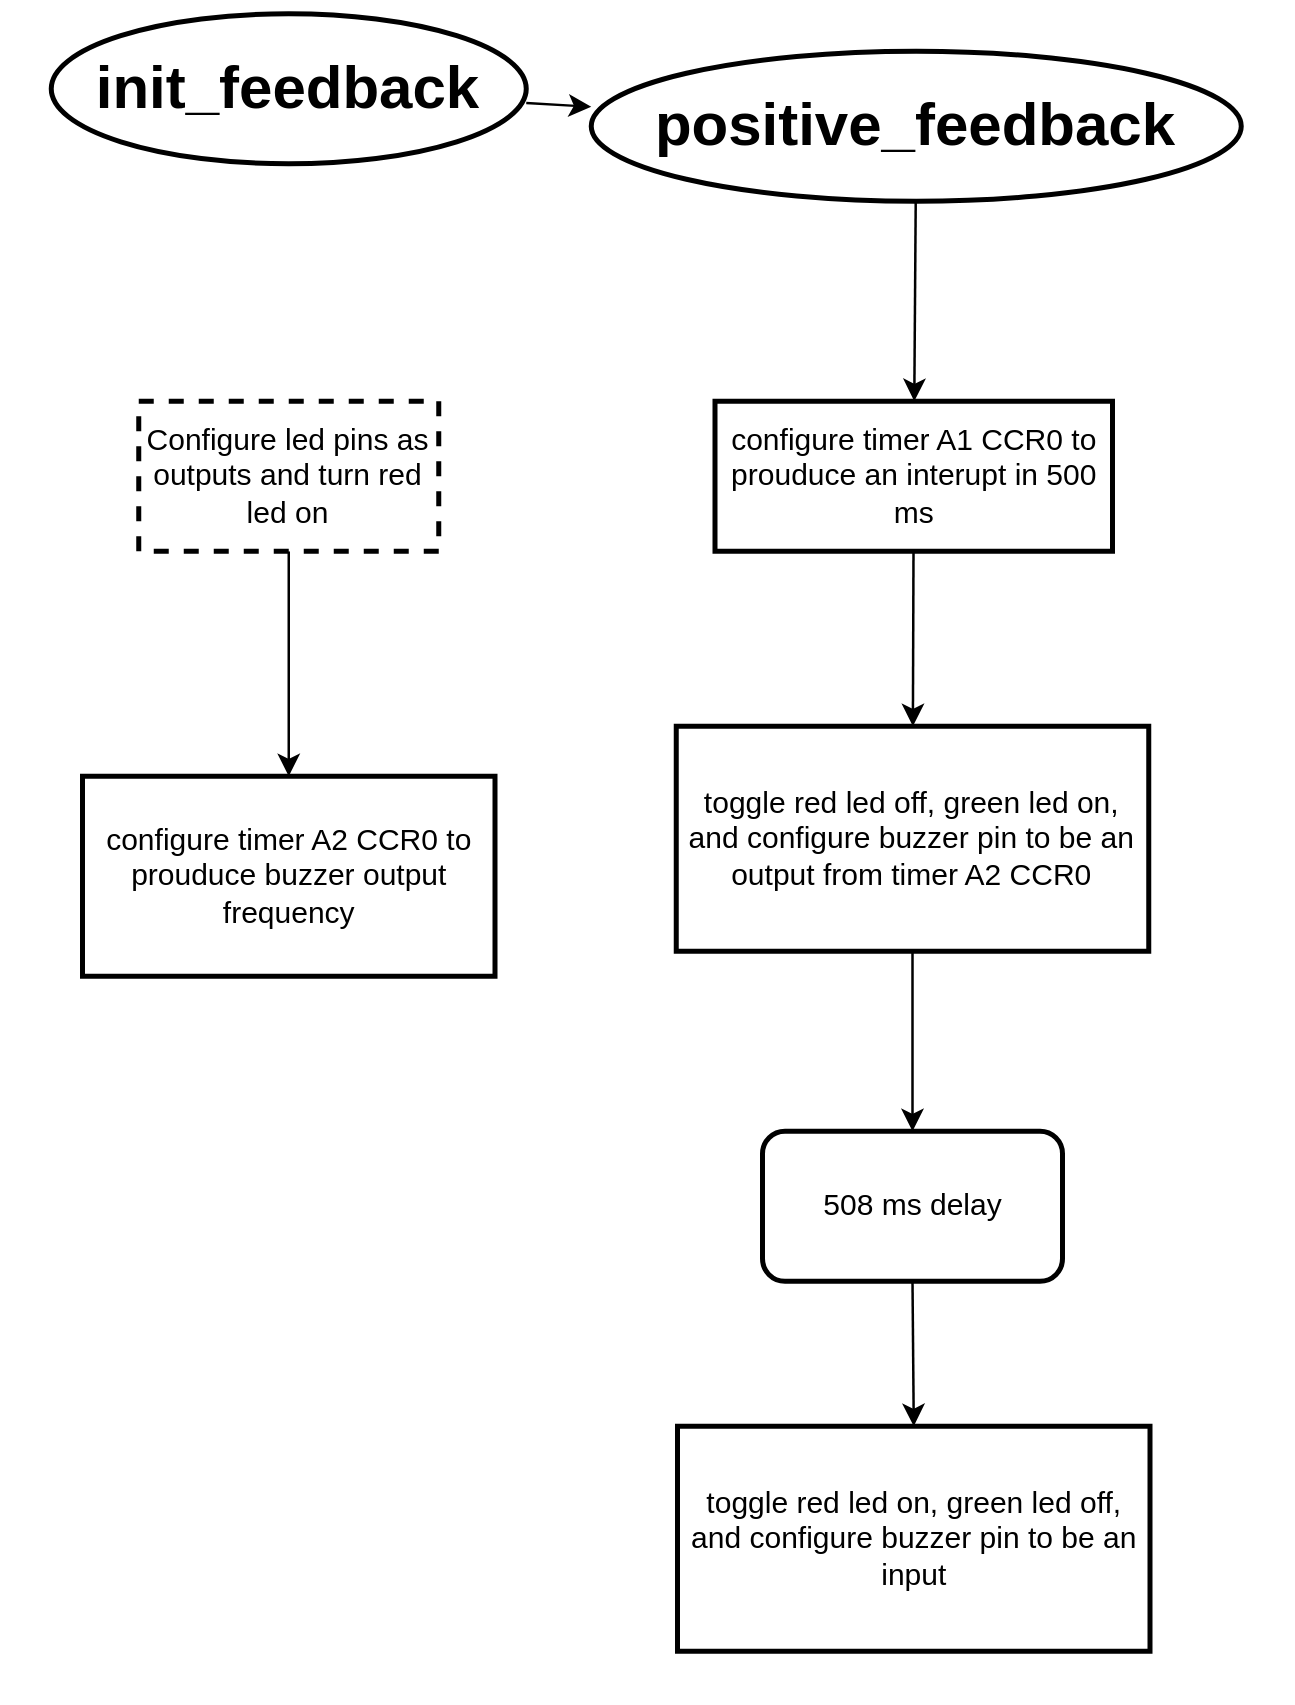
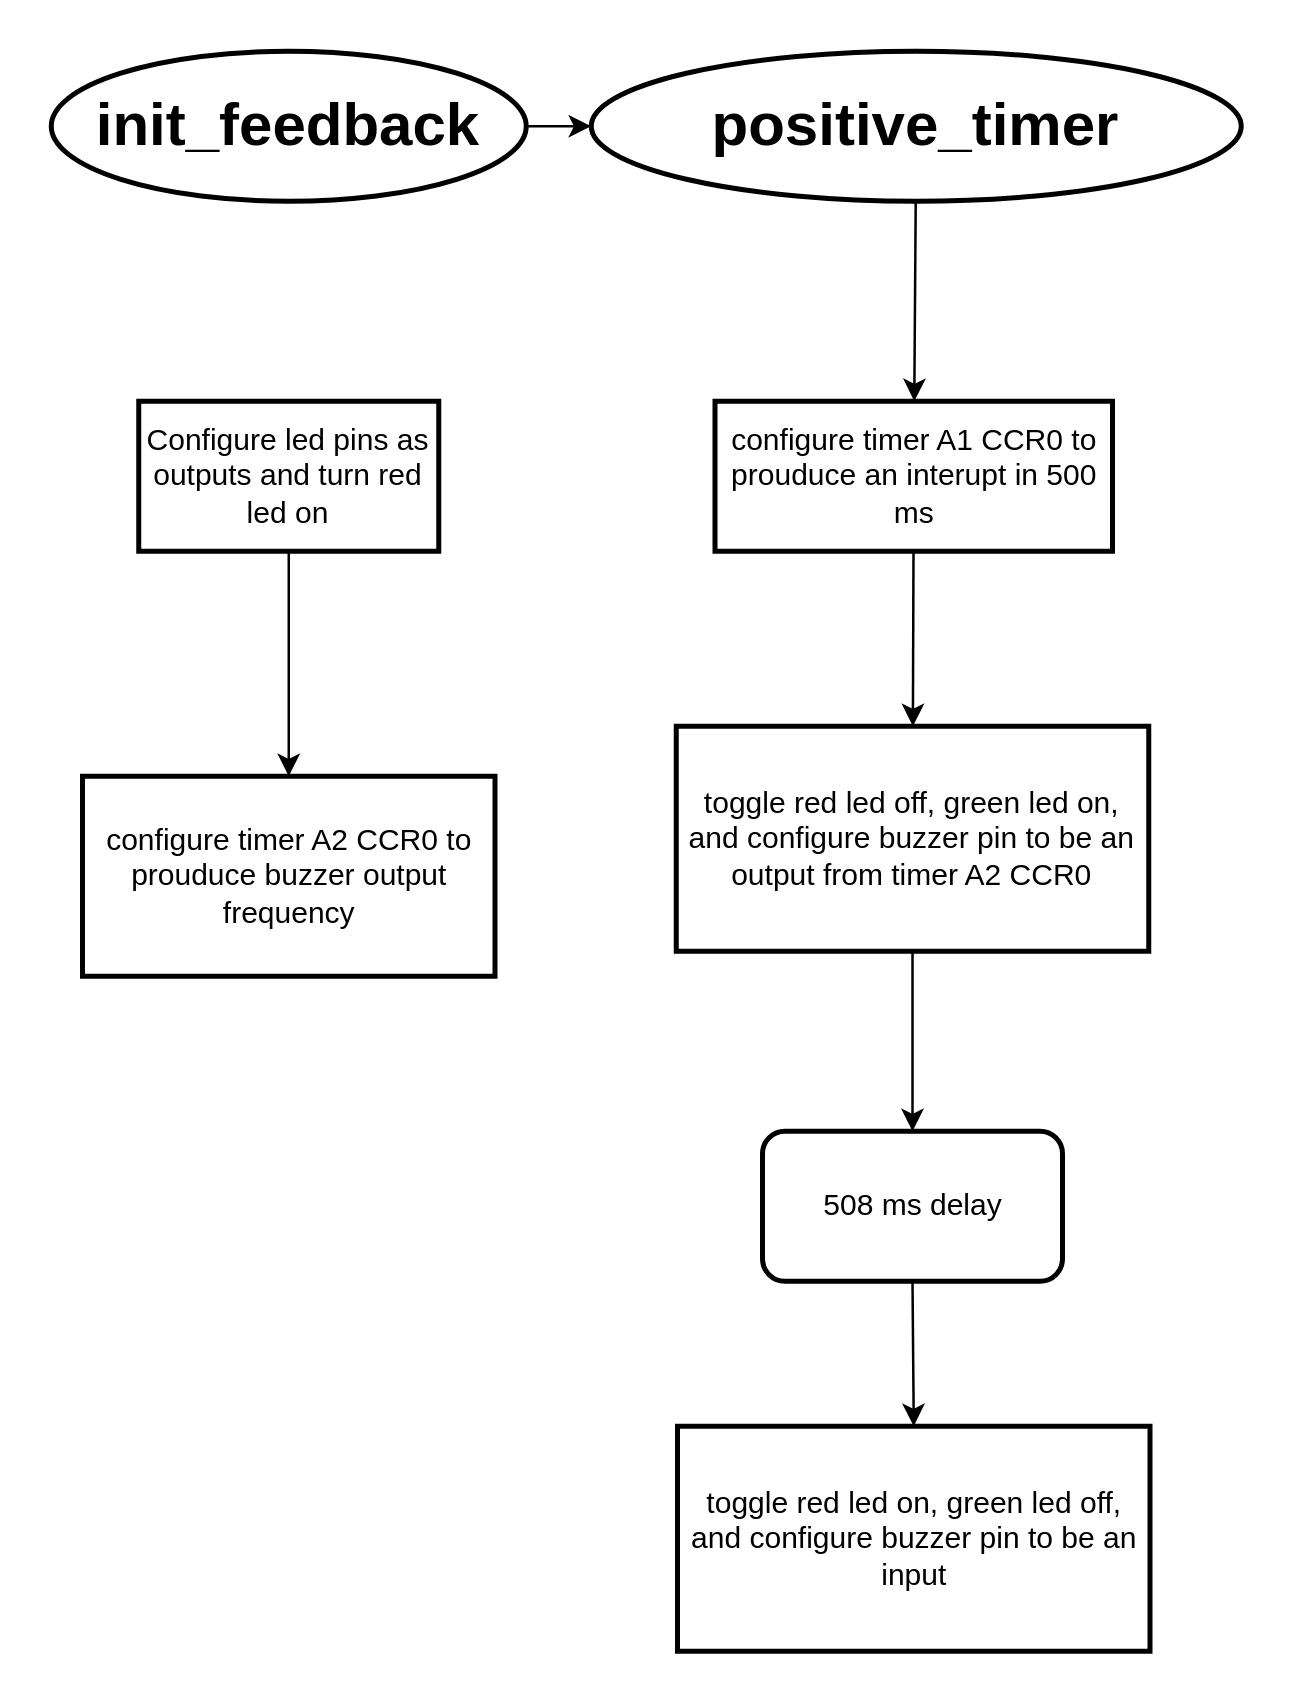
node "init_feedback": moved (289, 89) -> (289, 126)
node "positive_feedback": label "positive_feedback" -> "positive_timer"
node "Configure led pins as outputs and turn red led on": style dashed -> solid
